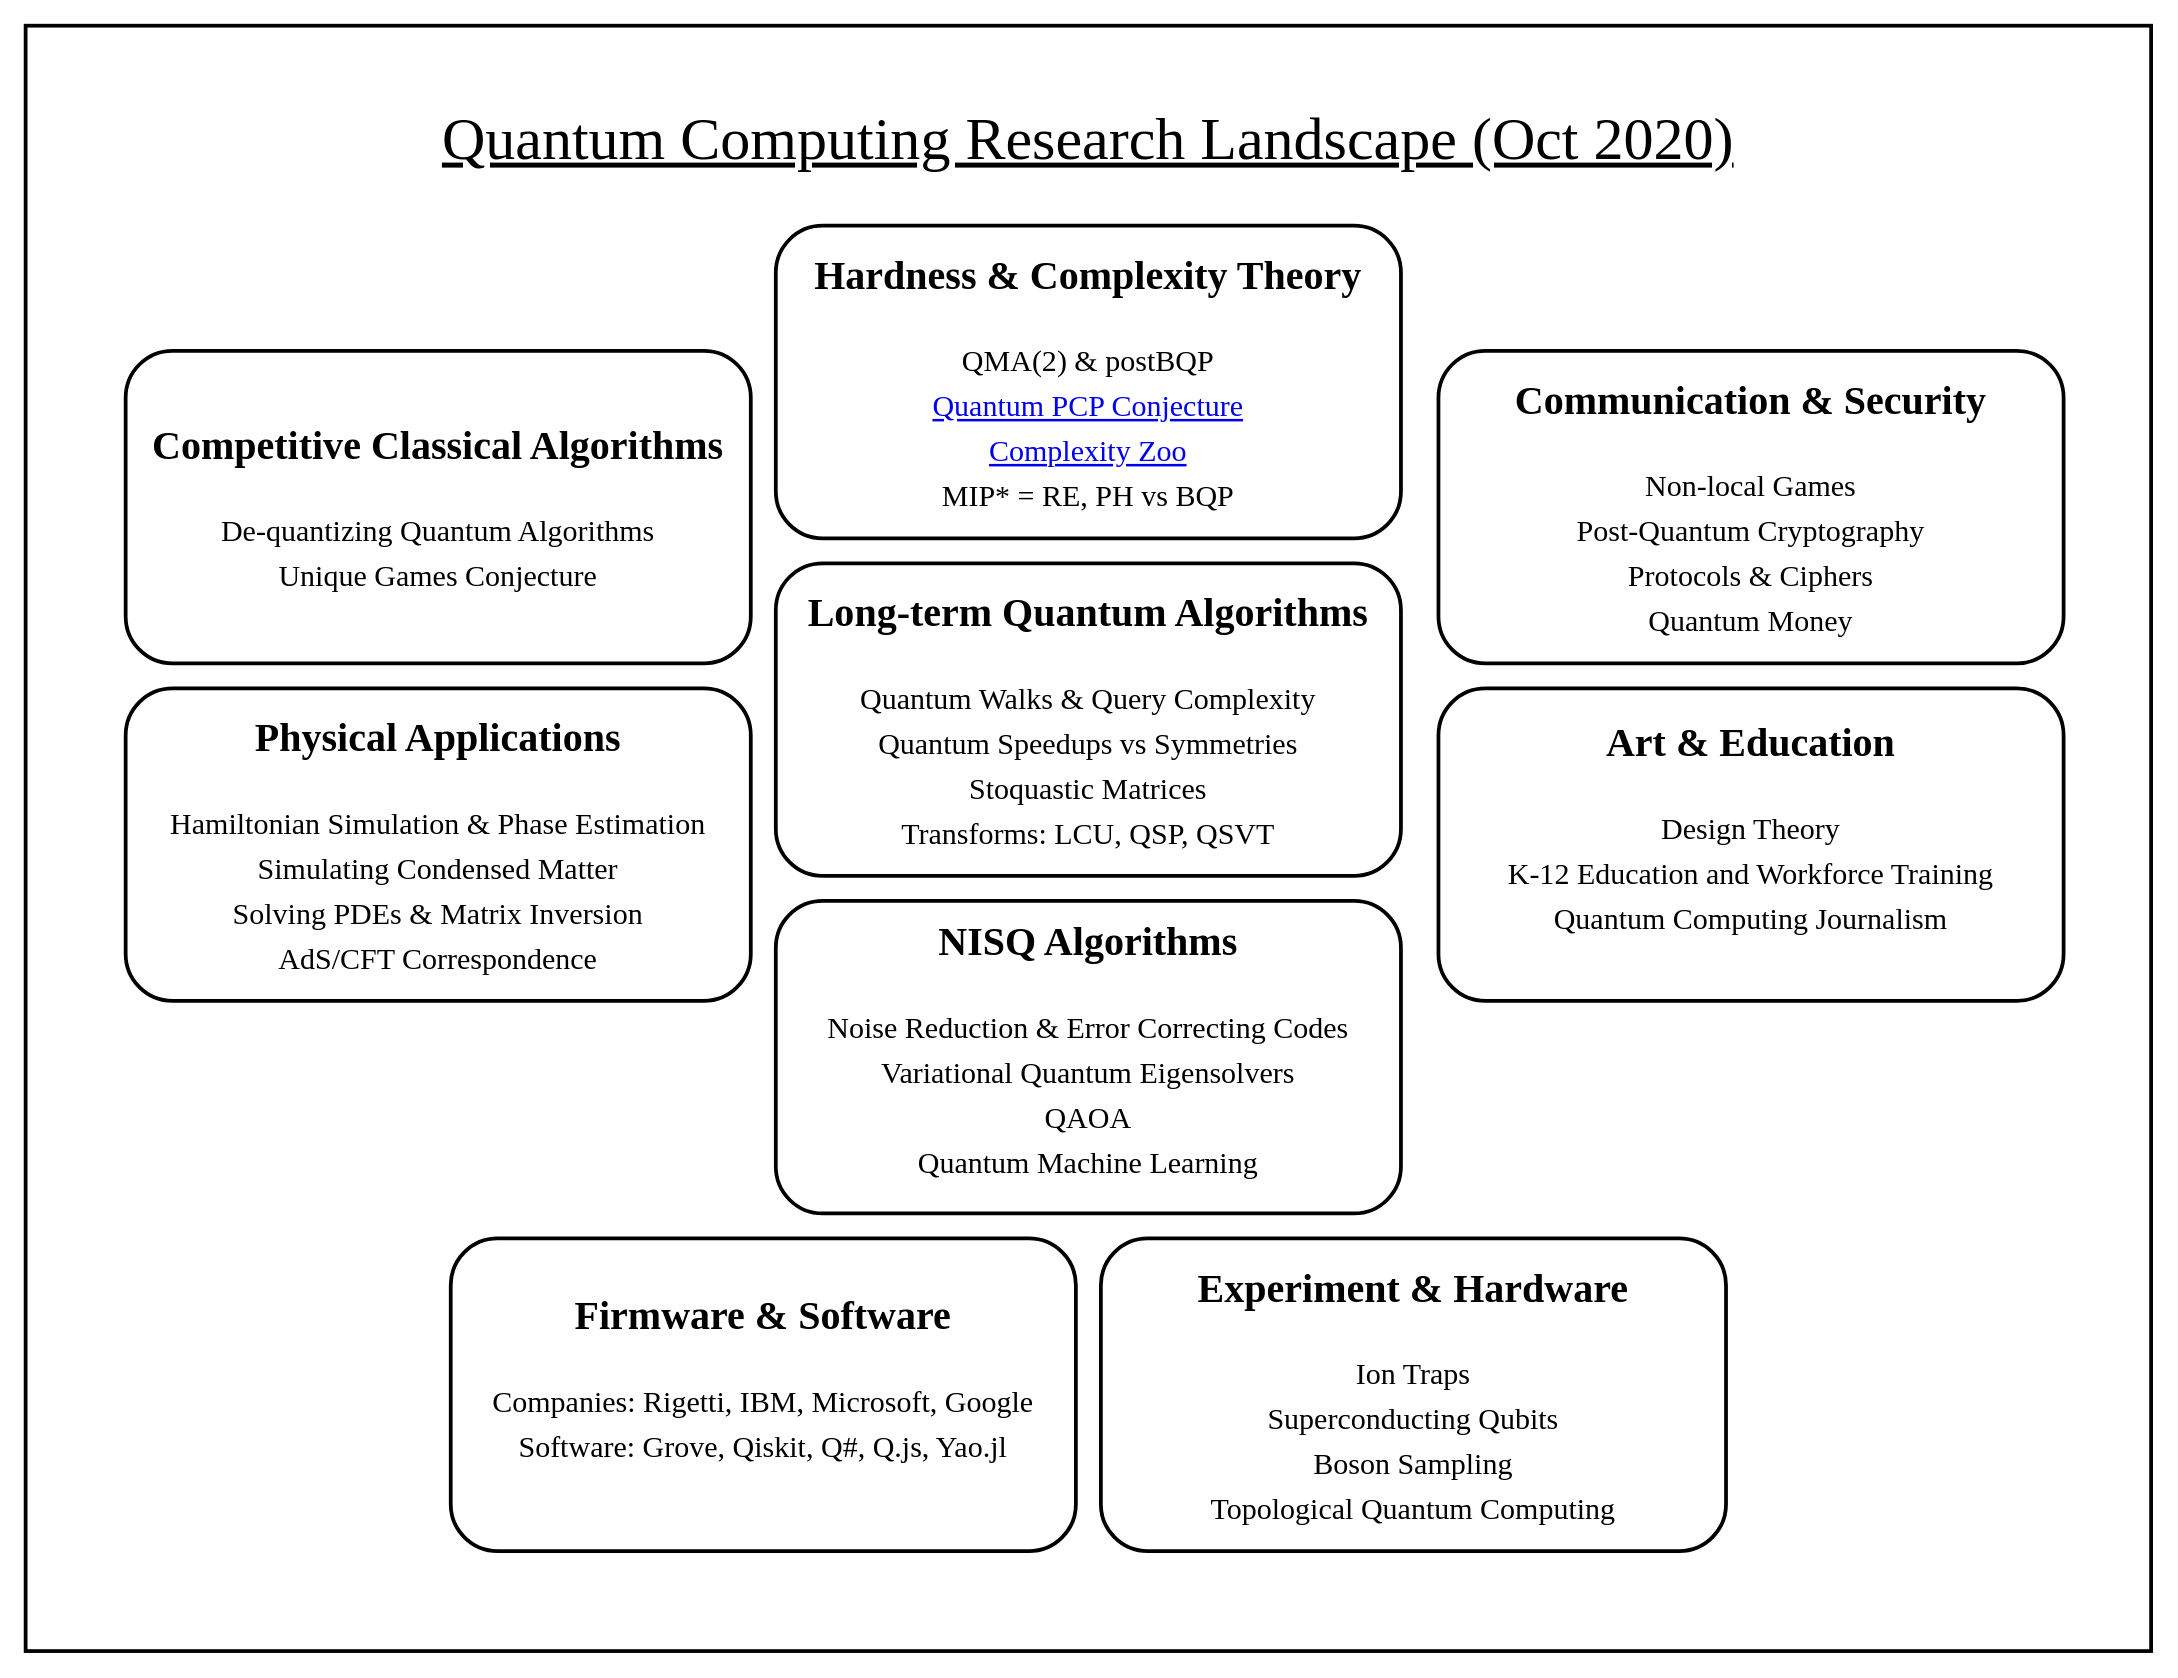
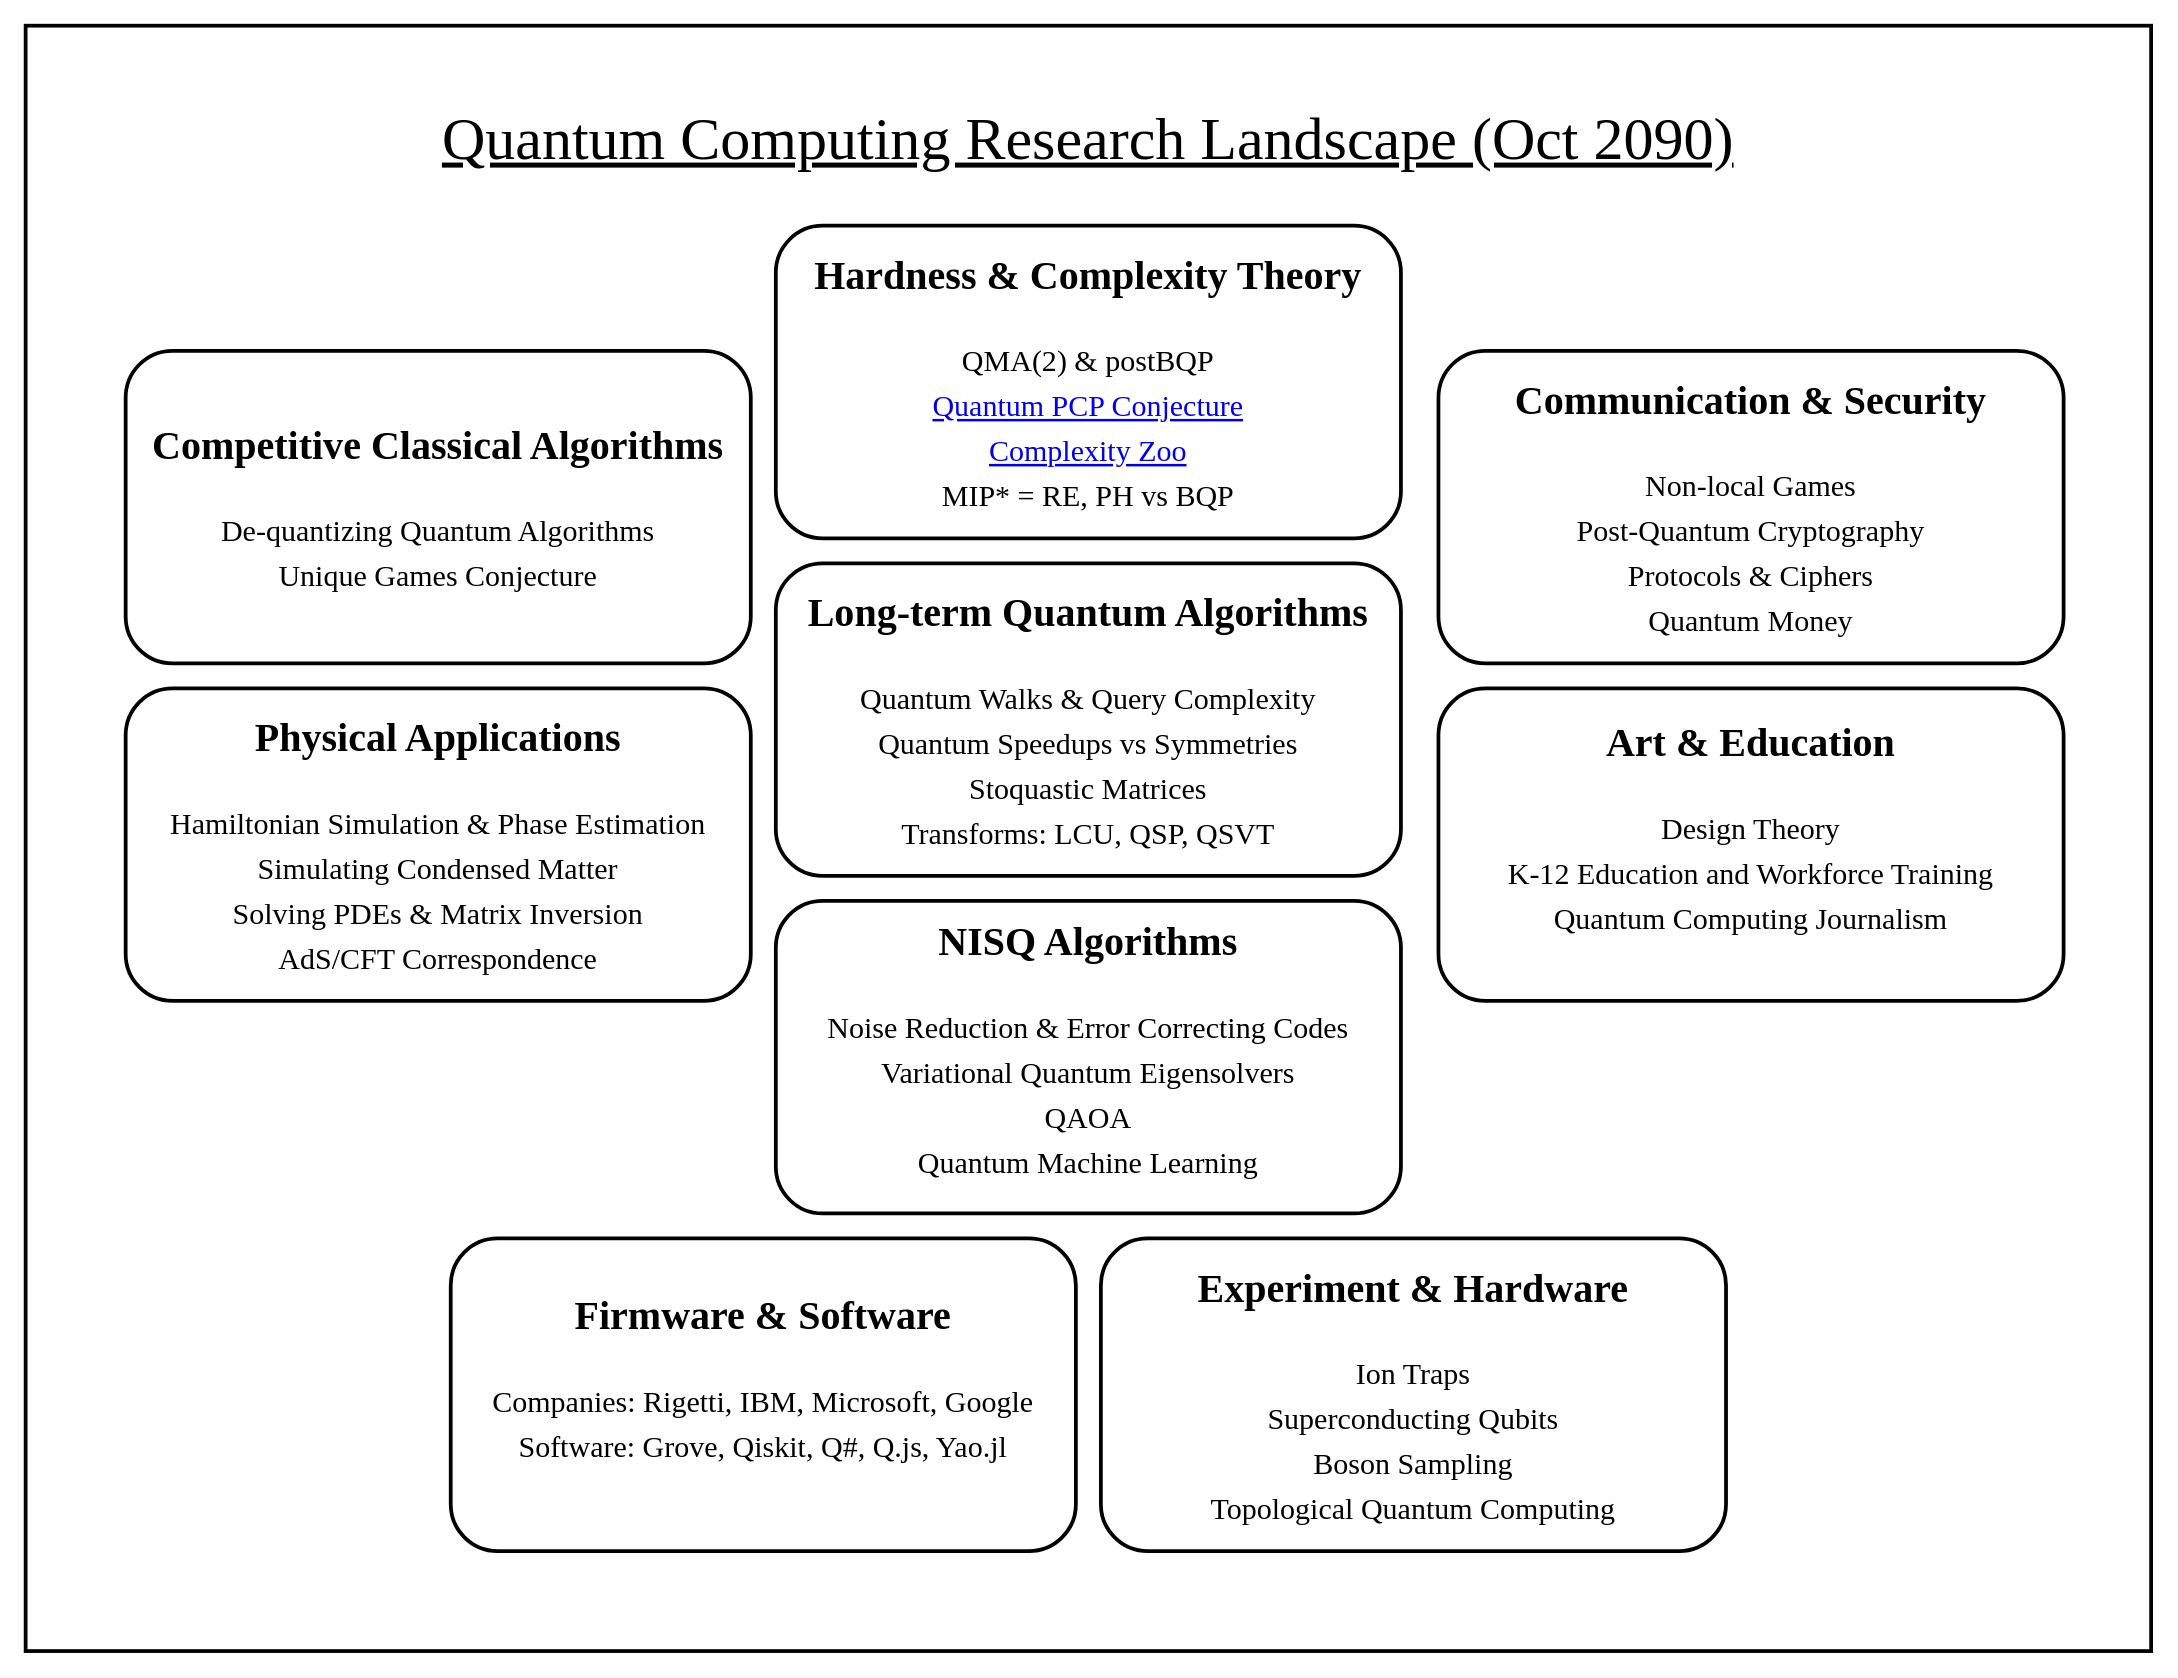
node "Quantum Computing Research Landscape (Oct 2020)": label "Quantum Computing Research Landscape (Oct 2020)" -> "Quantum Computing Research Landscape (Oct 2090)"
